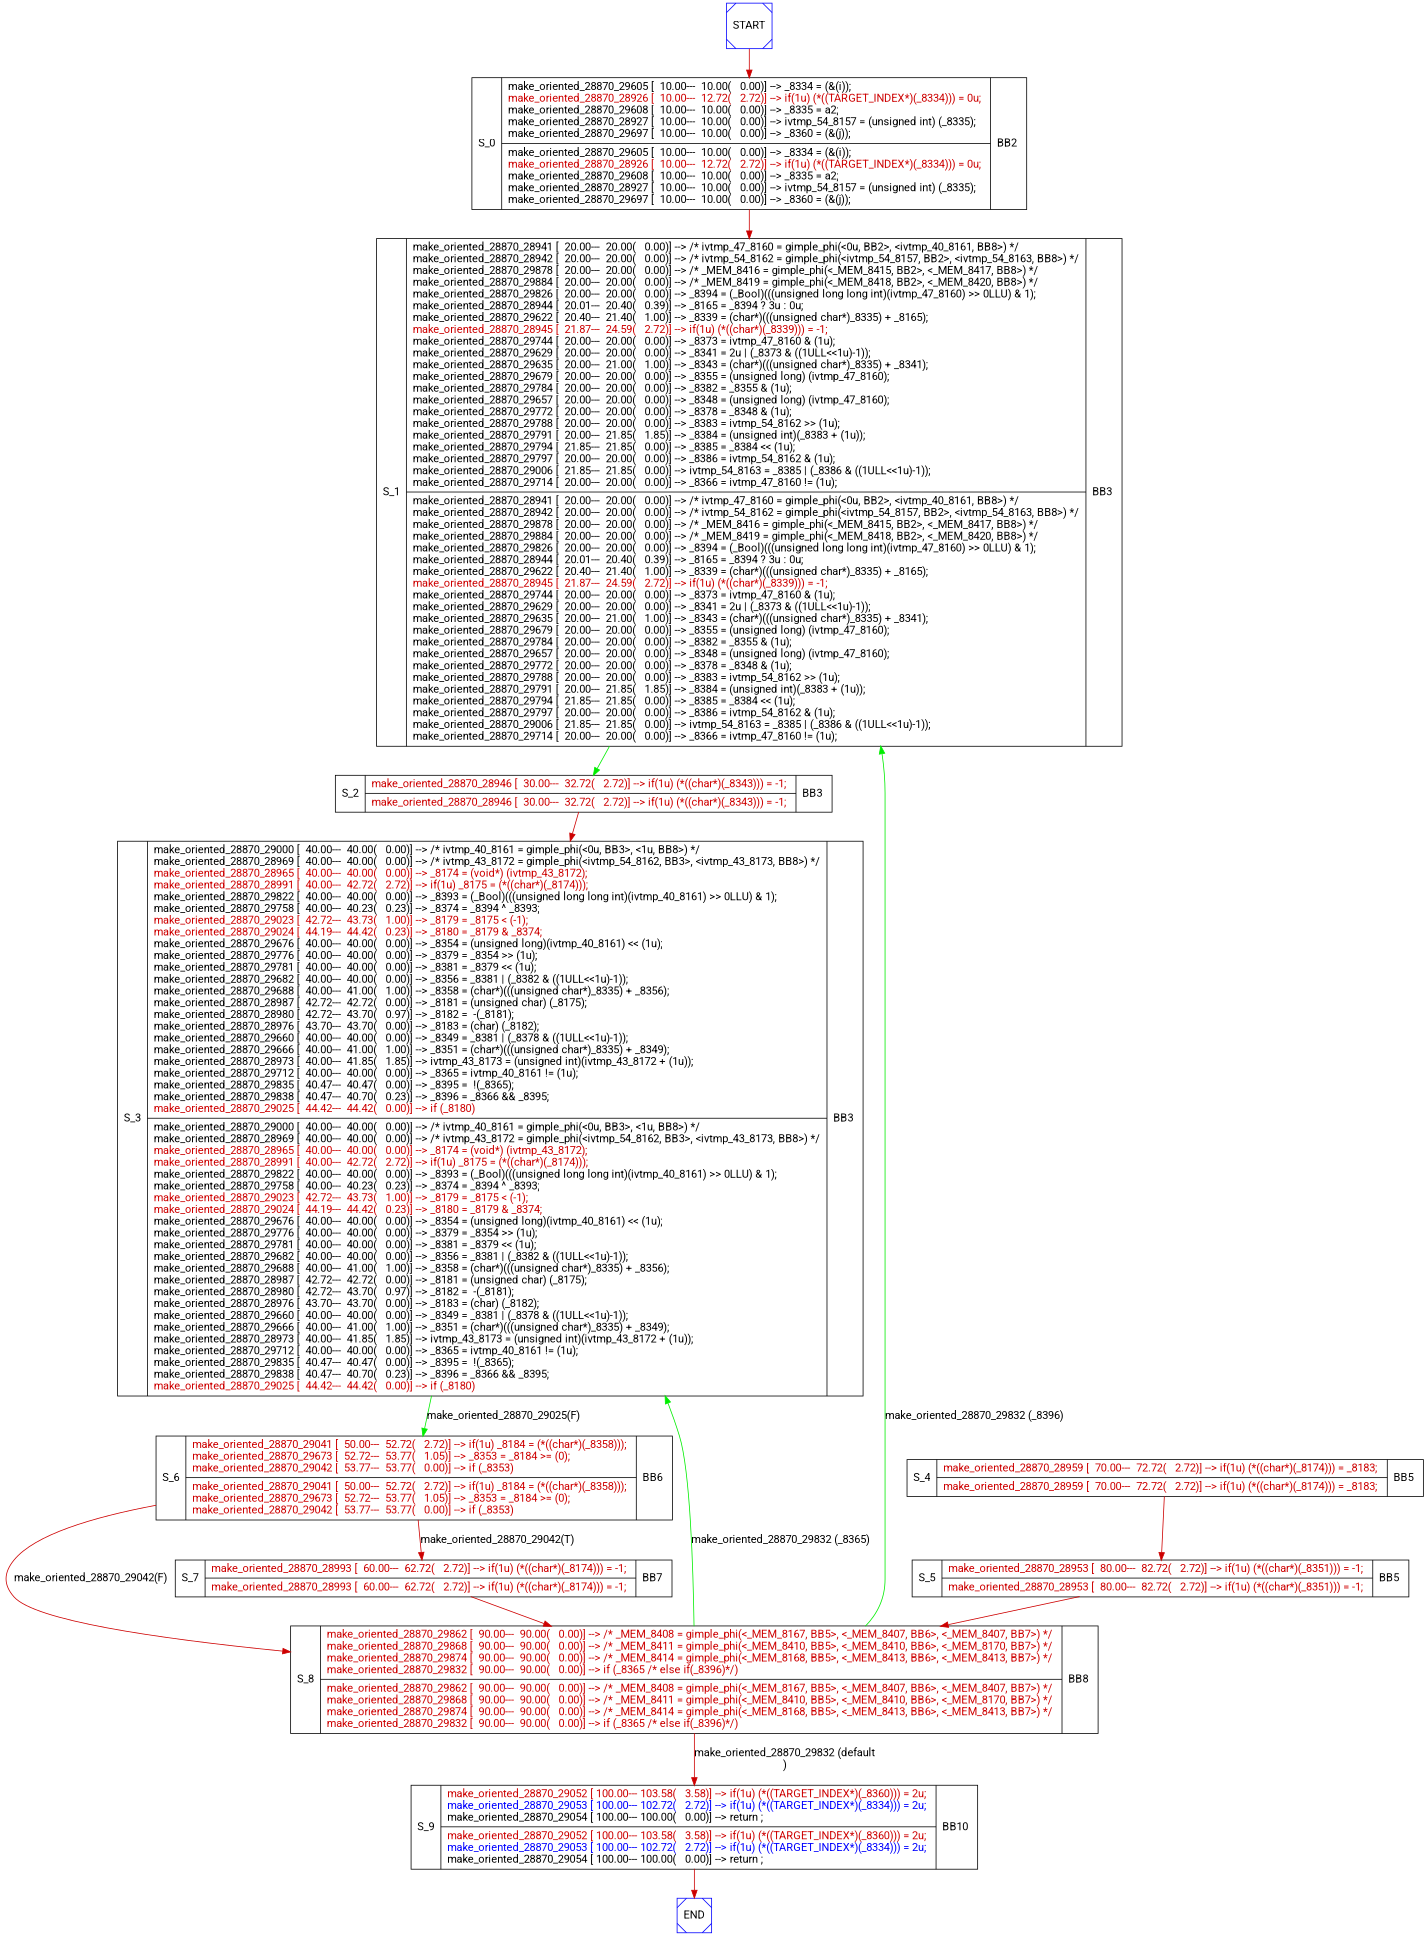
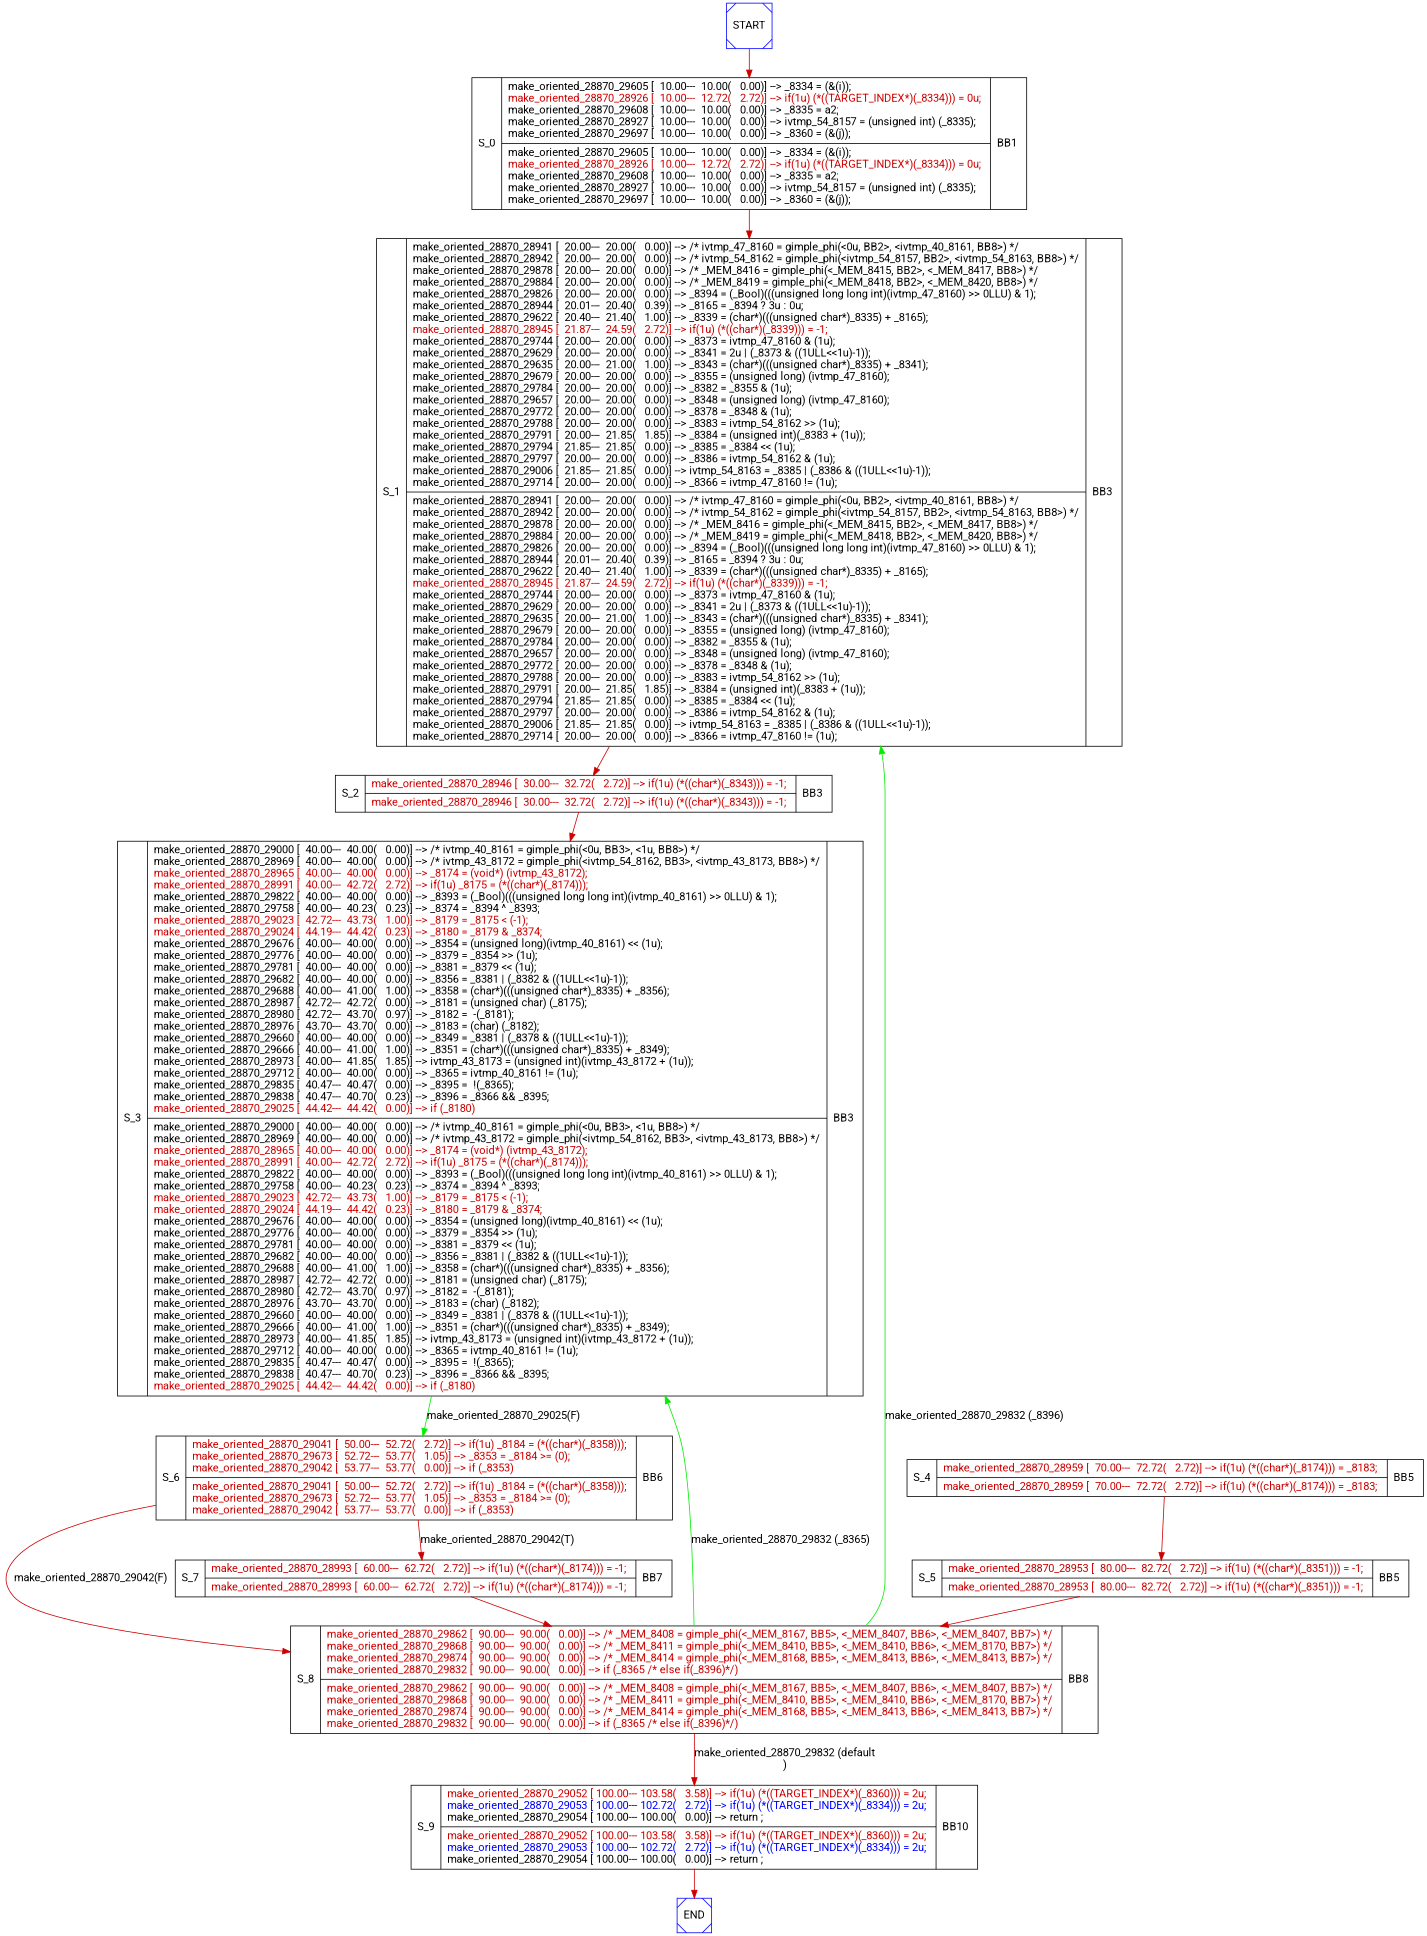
node "S_0": text "BB2" -> "BB1"
edge "S_1" -> "S_2": color green2 -> red3
